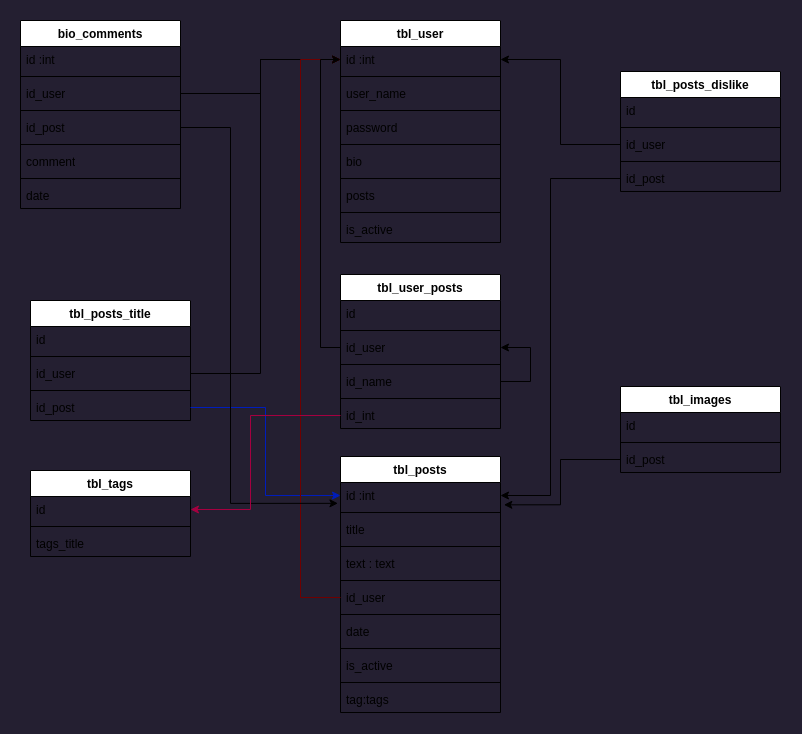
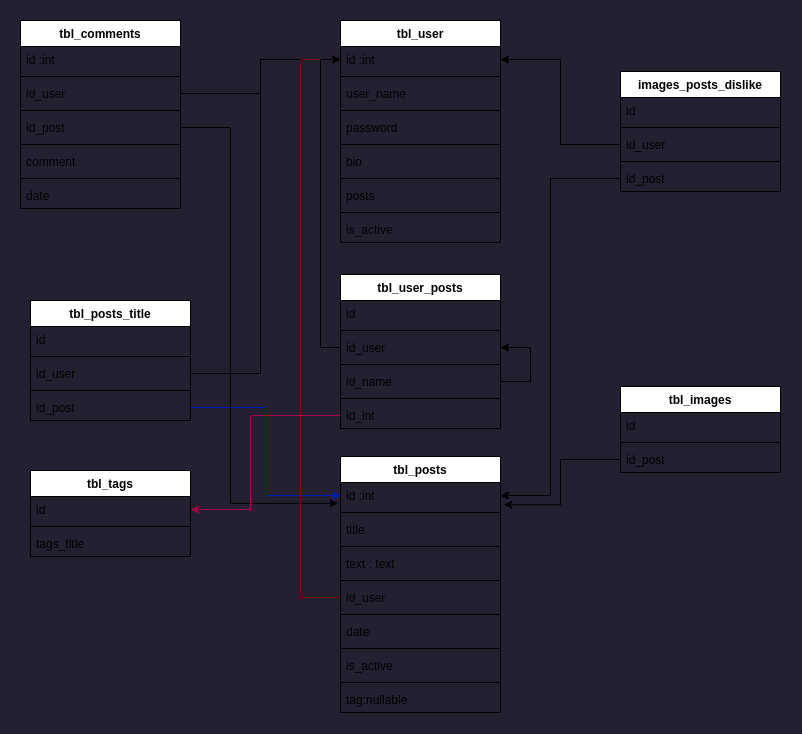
node "bio_comments": label "bio_comments" -> "tbl_comments"
node "tbl_posts_dislike": label "tbl_posts_dislike" -> "images_posts_dislike"
node "tag:tags": label "tag:tags" -> "tag:nullable"
